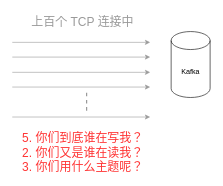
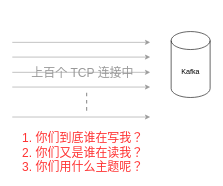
node "上百个 TCP 连接中": moved (83, 21) -> (83, 72)
node "5. 你们到底谁在写我？ 2. 你们又是谁在读我？ 3. 你们用什么主题呢？": label "5. 你们到底谁在写我？ 2. 你们又是谁在读我？ 3. 你们用什么主题呢？" -> "1. 你们到底谁在写我？ 2. 你们又是谁在读我？ 3. 你们用什么主题呢？"
